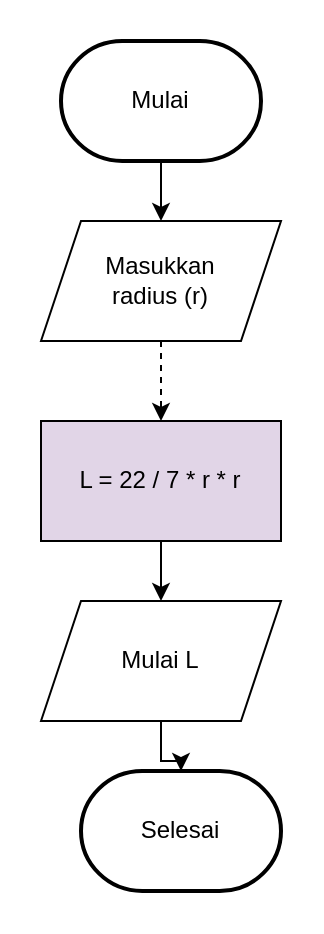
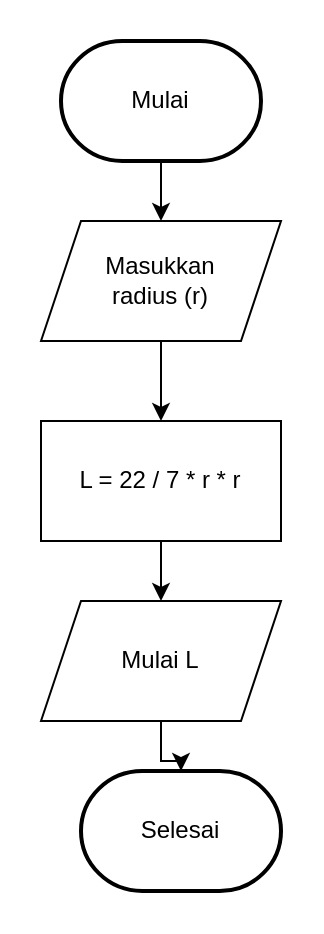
edge "Masukkan radius (r)" -> "L = 22 / 7 * r * r": style dashed -> solid
node "L = 22 / 7 * r * r": fillcolor #e1d5e7 -> #ffffff
